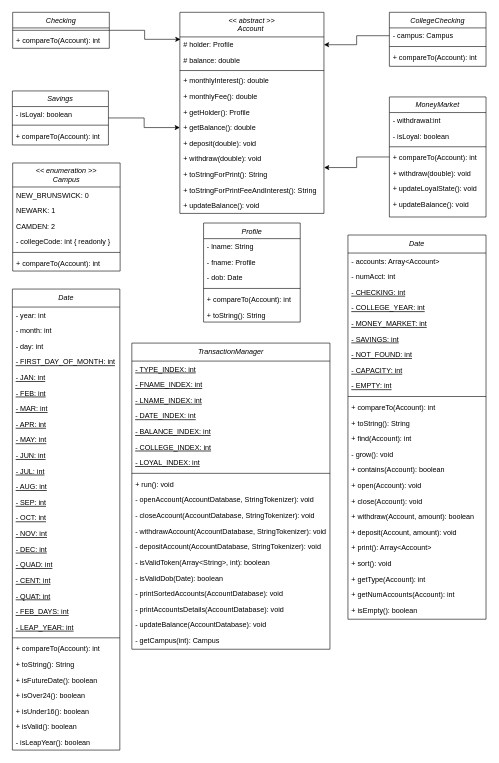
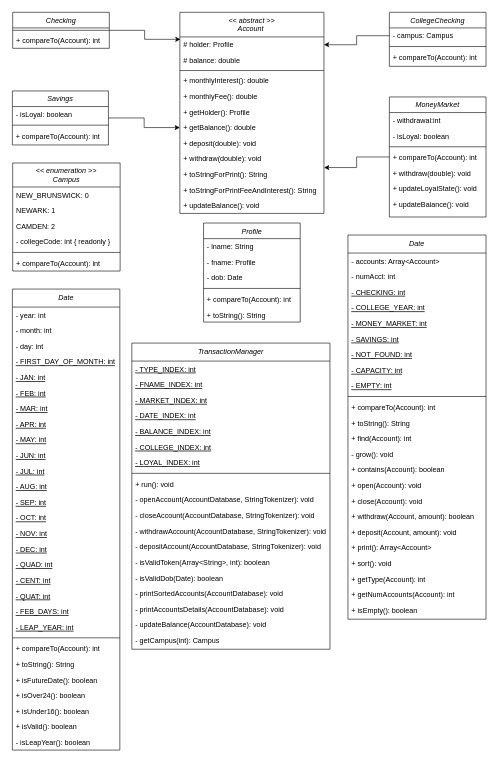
node "- LNAME_INDEX: int": label "- LNAME_INDEX: int" -> "- MARKET_INDEX: int"
